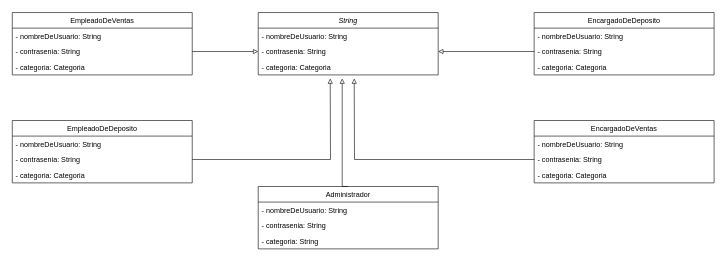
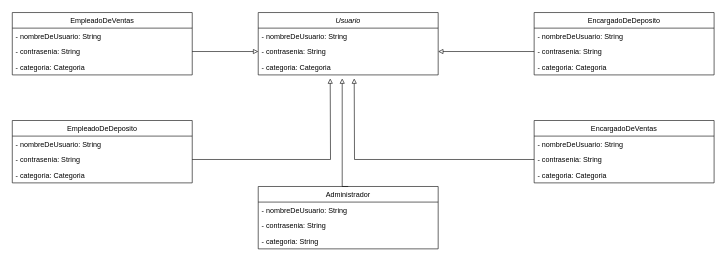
node "String": label "String" -> "Usuario"
